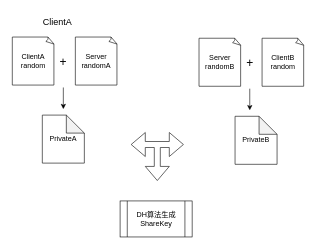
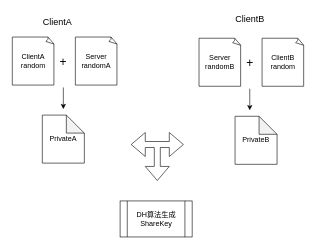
node "ClientB": added
